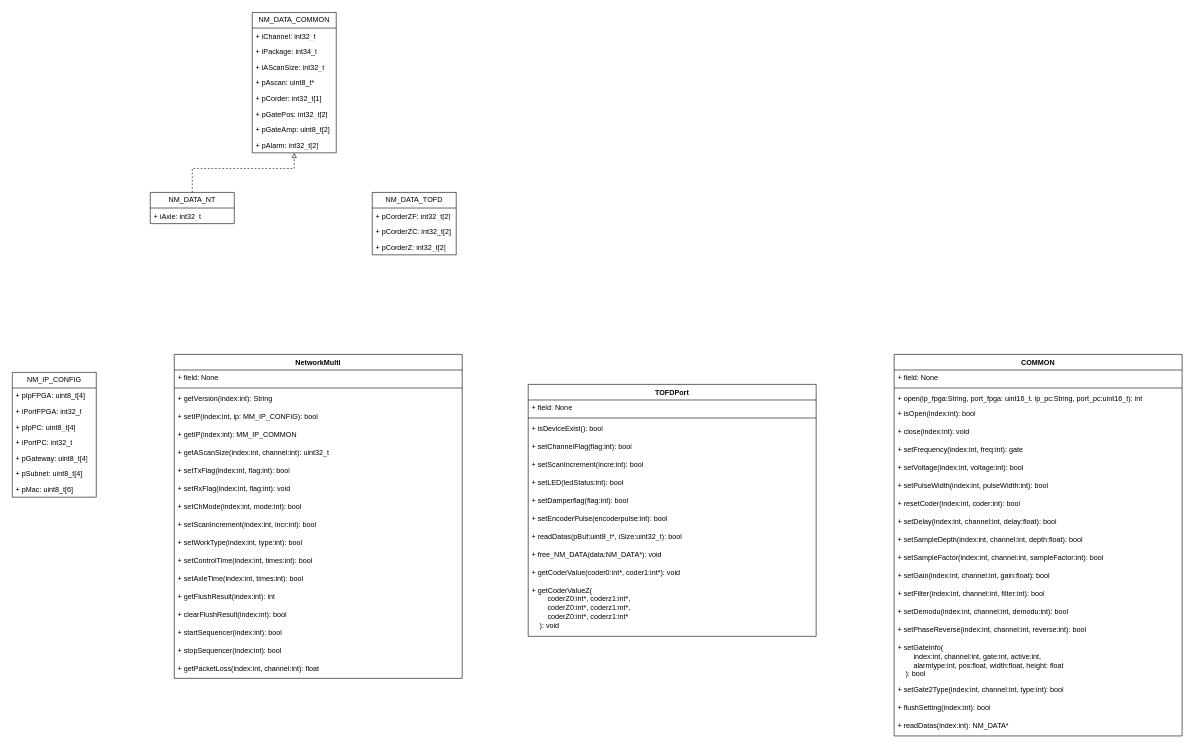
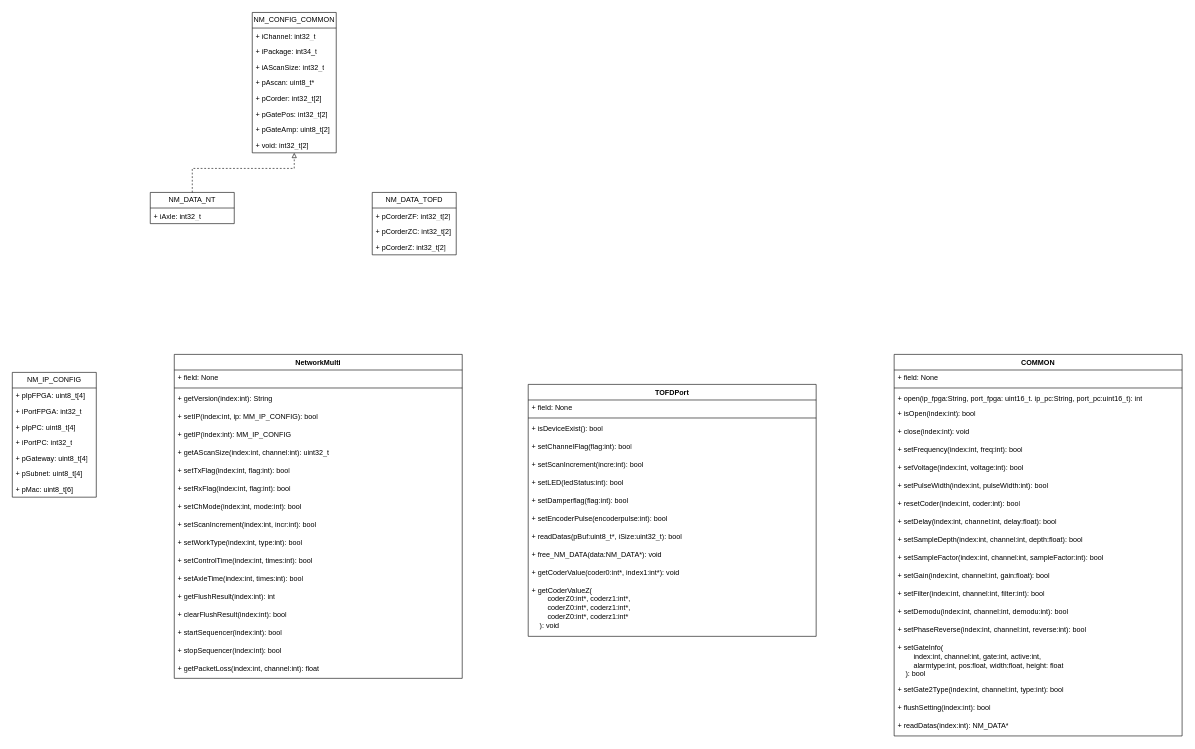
node "NM_DATA_COMMON": label "NM_DATA_COMMON" -> "NM_CONFIG_COMMON"
node "+ pCorder: int32_t[1]": label "+ pCorder: int32_t[1]" -> "+ pCorder: int32_t[2]"
node "+ pAlarm: int32_t[2]": label "+ pAlarm: int32_t[2]" -> "+ void: int32_t[2]"
node "+ getIP(index:int): MM_IP_COMMON": label "+ getIP(index:int): MM_IP_COMMON" -> "+ getIP(index:int): MM_IP_CONFIG"
node "+ setFrequency(index:int, freq:int): gate": label "+ setFrequency(index:int, freq:int): gate" -> "+ setFrequency(index:int, freq:int): bool"
node "+ setRxFlag(index:int, flag:int): void": label "+ setRxFlag(index:int, flag:int): void" -> "+ setRxFlag(index:int, flag:int): bool"
node "+ getCoderValue(coder0:int*, coder1:int*): void": label "+ getCoderValue(coder0:int*, coder1:int*): void" -> "+ getCoderValue(coder0:int*, index1:int*): void"
